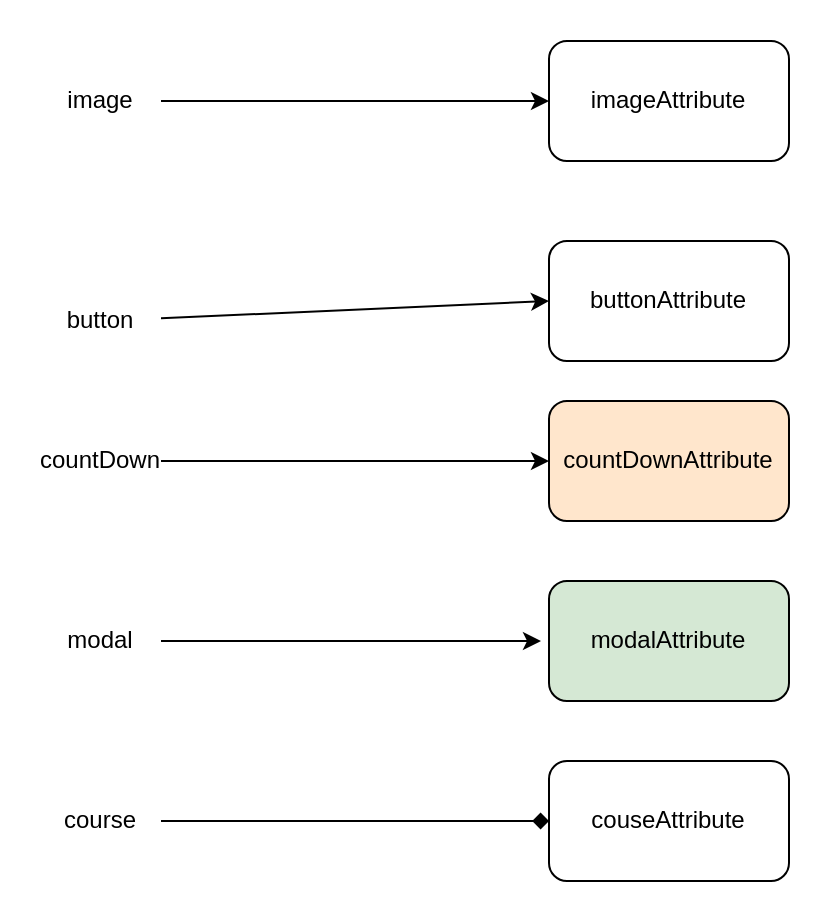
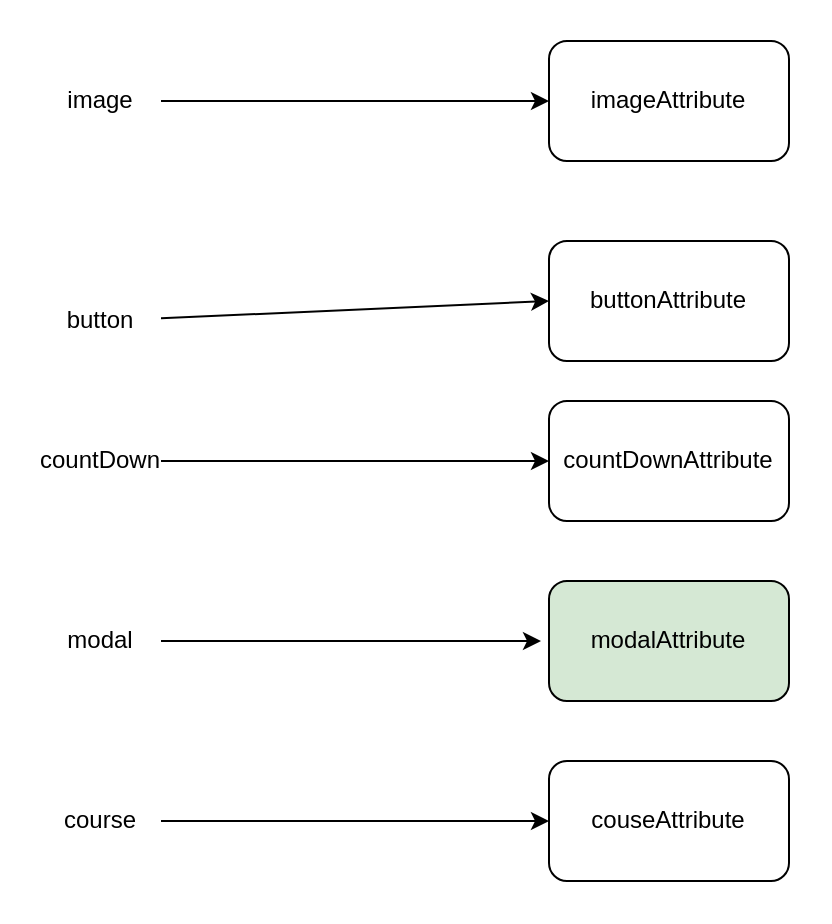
node "countDownAttribute": fillcolor #ffe6cc -> #ffffff
edge "course" -> "couseAttribute": arrowhead diamond -> classic
